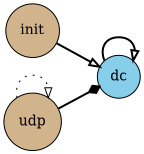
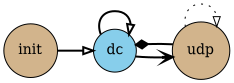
edge "dc" -> "udp": added
